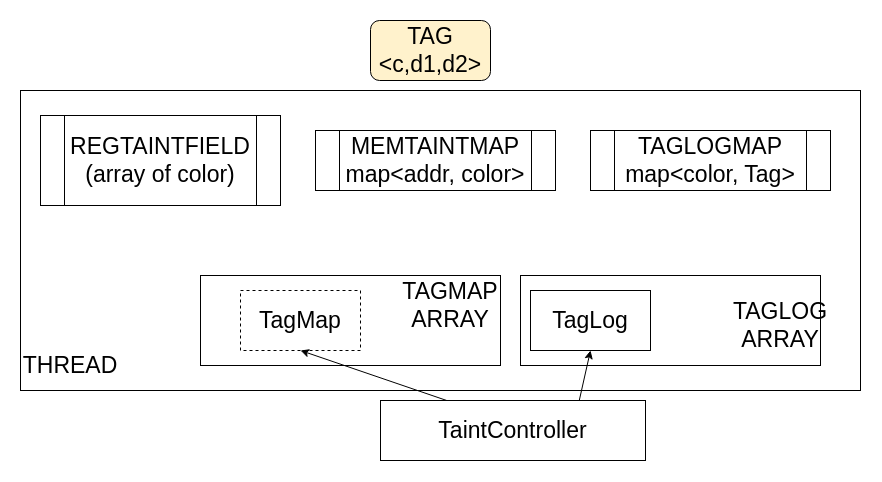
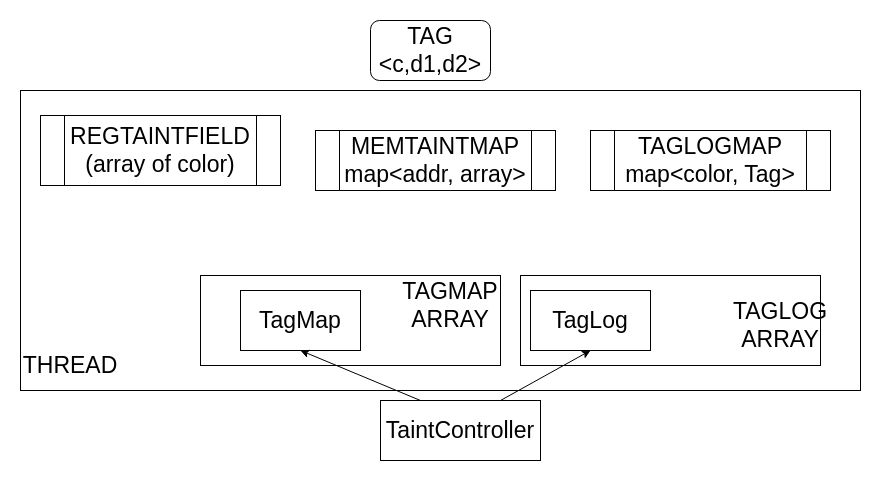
node "TAG <c,d1,d2>": fillcolor #fff2cc -> #ffffff
node "REGTAINTFIELD (array of color)": size 240x90 -> 240x70
node "MEMTAINTMAP map<addr, color>": label "MEMTAINTMAP map<addr, color>" -> "MEMTAINTMAP map<addr, array>"
node "TagMap": style dashed -> solid
node "TaintController": size 265x60 -> 160x60
